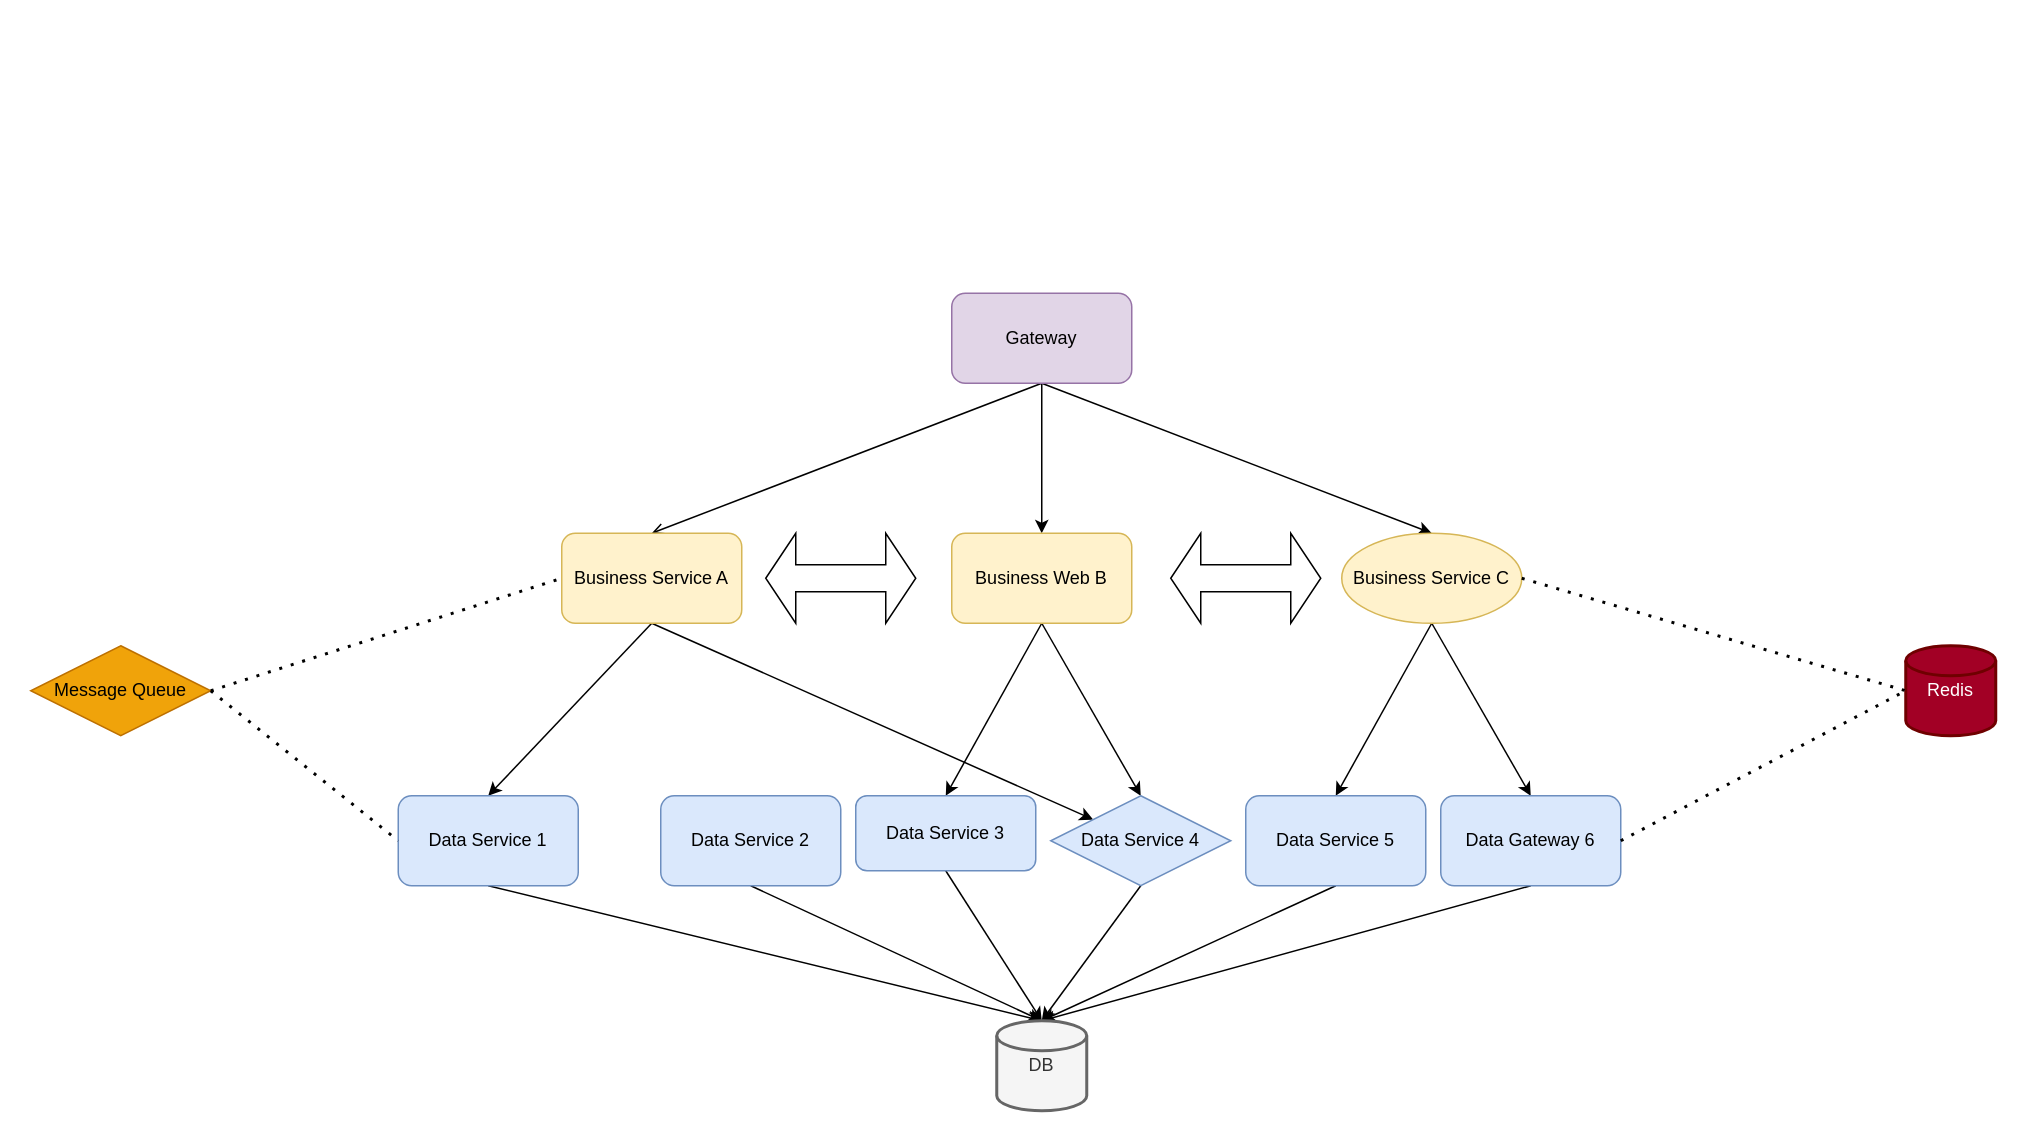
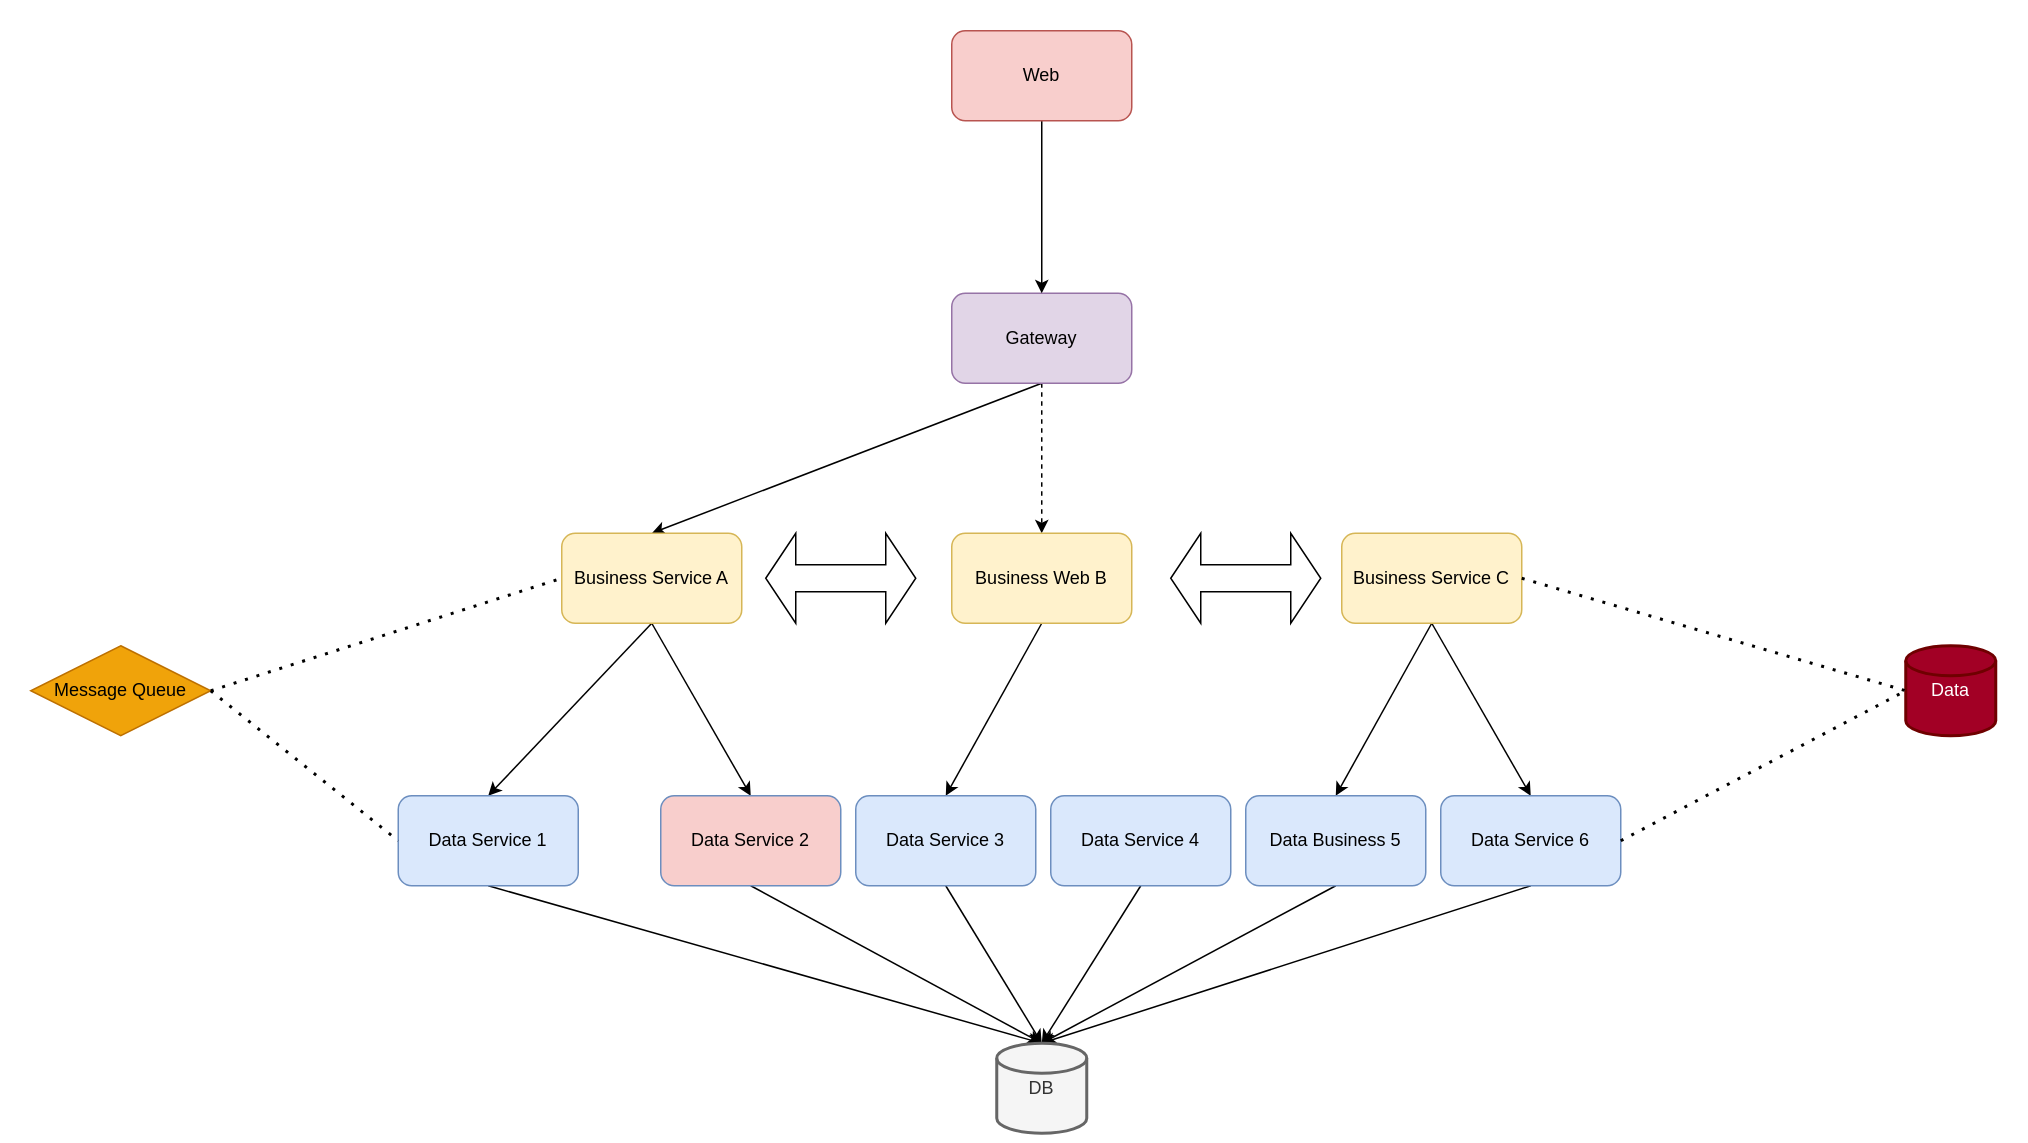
node "Web": added
edge "Web" -> "Gateway": added
edge "Gateway" -> "Business Web B": style solid -> dashed
edge "Gateway" -> "Business Service C": removed
edge "Gateway" -> "Business Service A": arrowhead open -> classic
node "Business Service C": shape ellipse -> rounded rectangle
node "Redis": label "Redis" -> "Data"
edge "Business Web B" -> "Data Service 4": removed
edge "Business Service A" -> "Data Service 4": now "Business Service A" -> "Data Service 2"
node "Data Service 3": size 180x75 -> 180x90
node "Data Service 2": fillcolor #dae8fc -> #f8cecc
node "Data Service 4": shape diamond -> rounded rectangle
node "Data Service 5": label "Data Service 5" -> "Data Business 5"
node "Data Gateway 6": label "Data Gateway 6" -> "Data Service 6"
node "DB": moved (1042, 1066) -> (1042, 1088)
